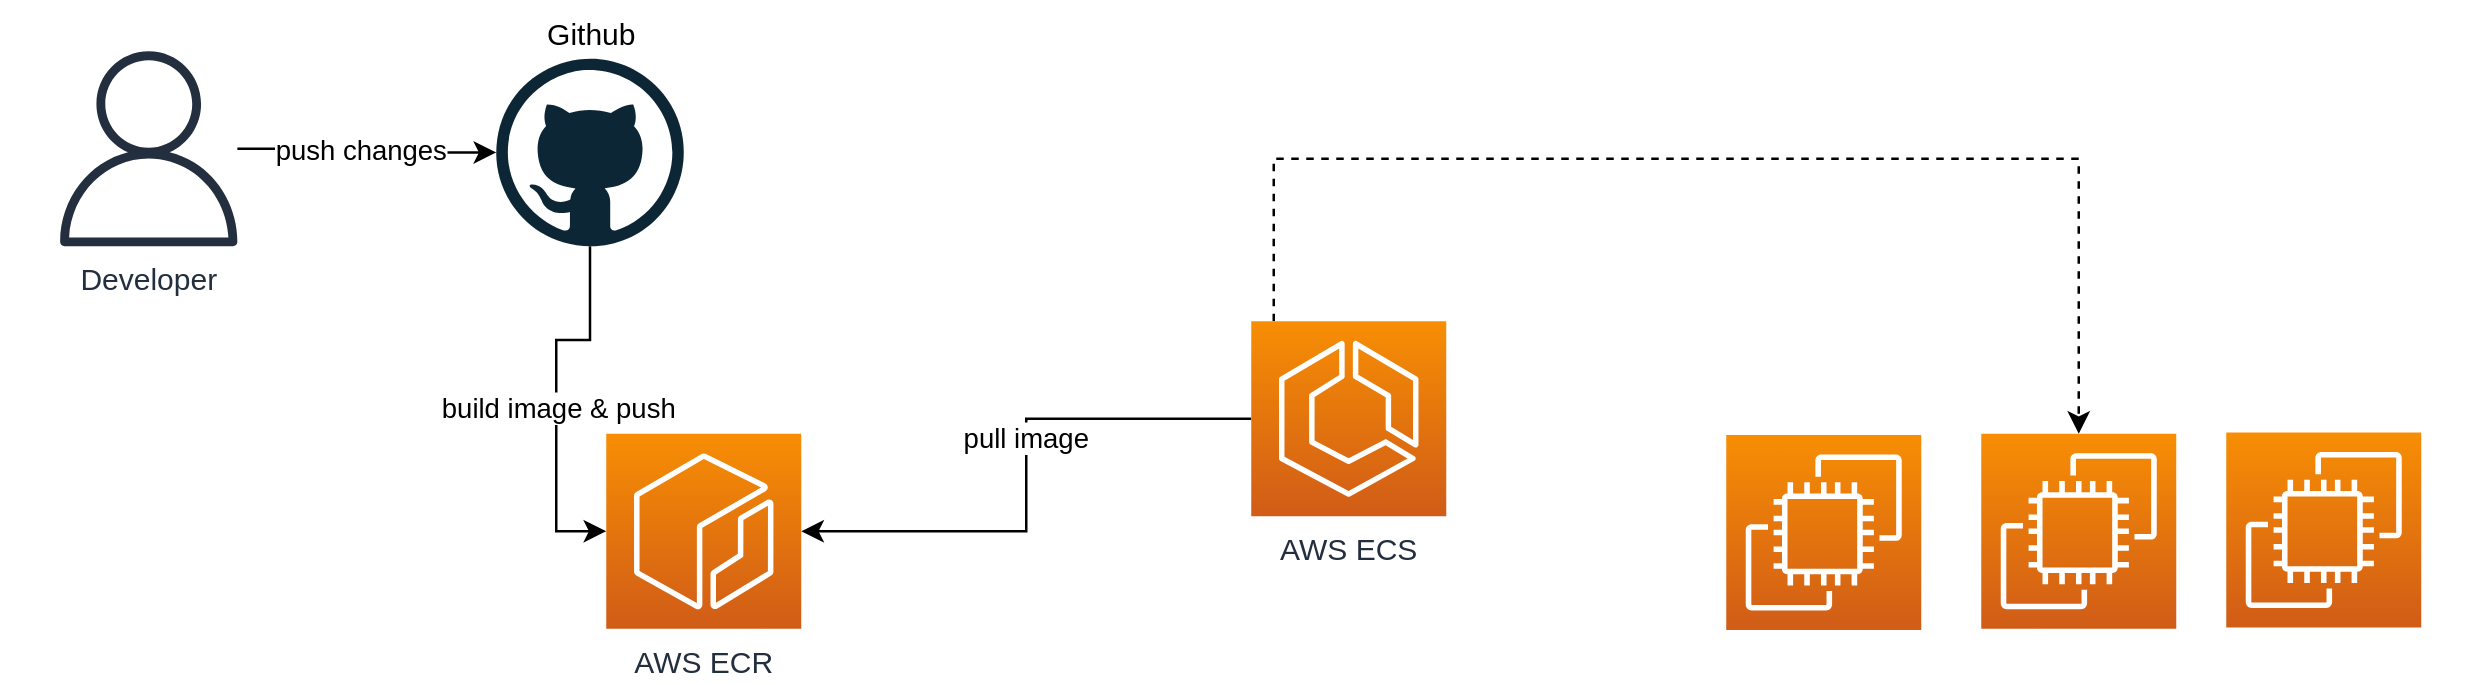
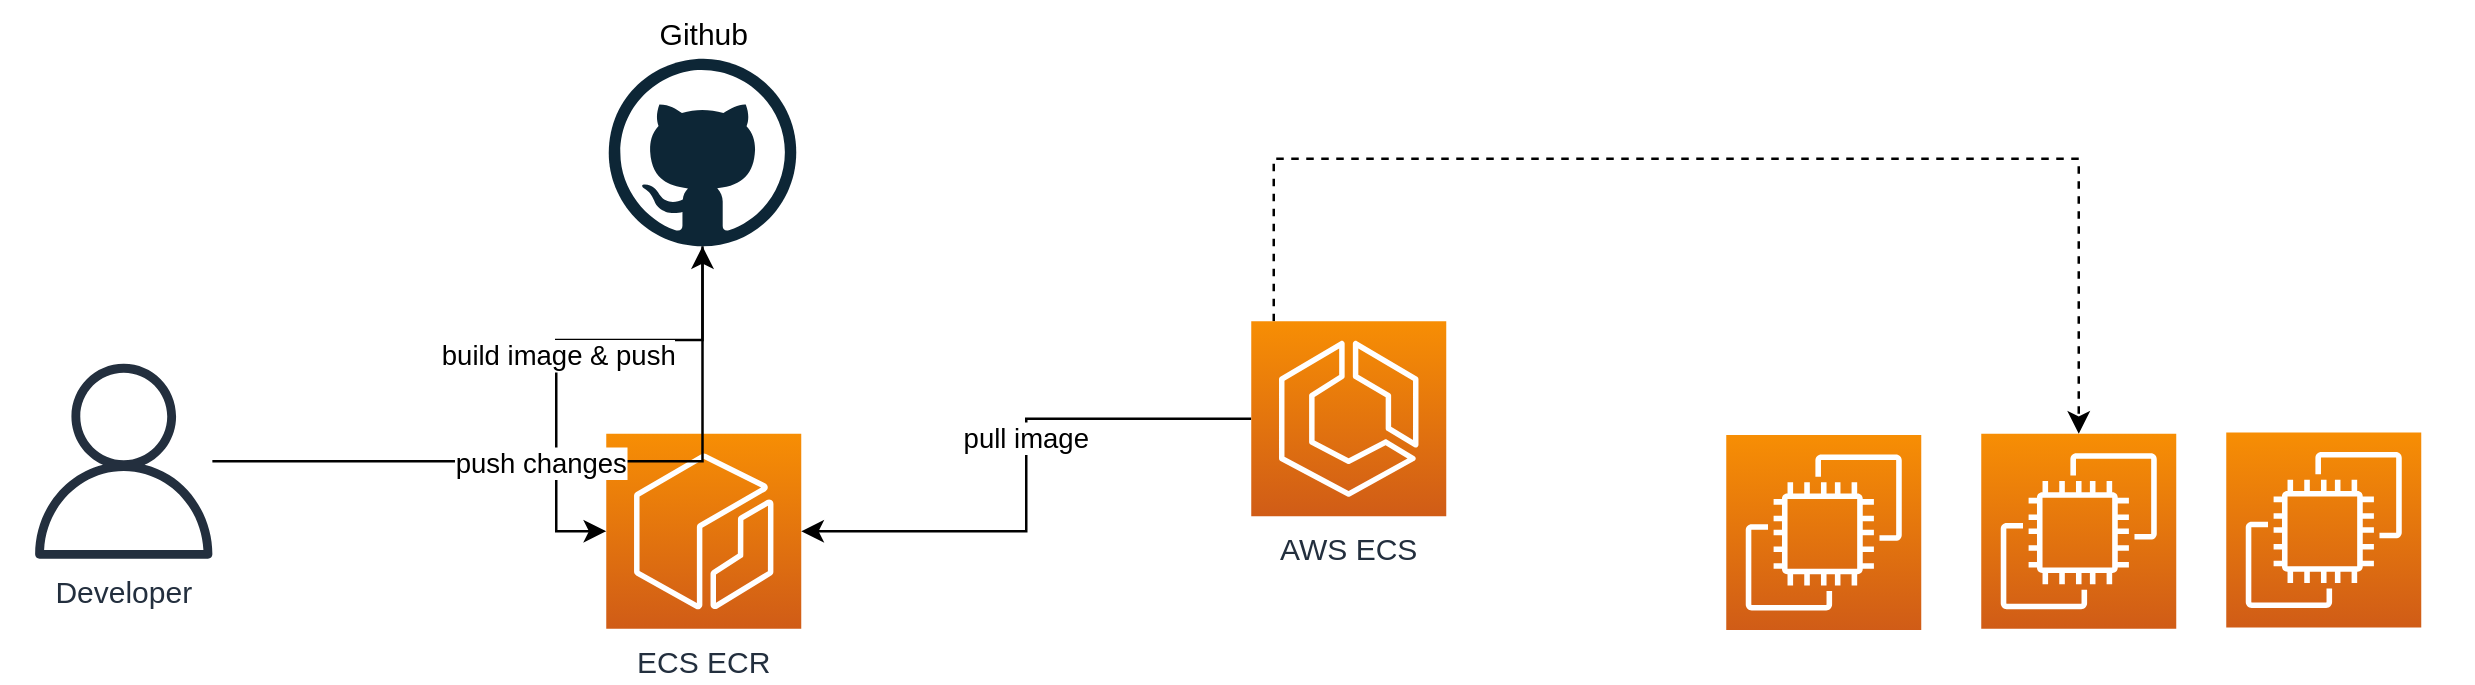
node "Developer": moved (149, 149) -> (124, 461)
node "Github": moved (590, 153) -> (703, 153)
node "AWS ECR": label "AWS ECR" -> "ECS ECR"
